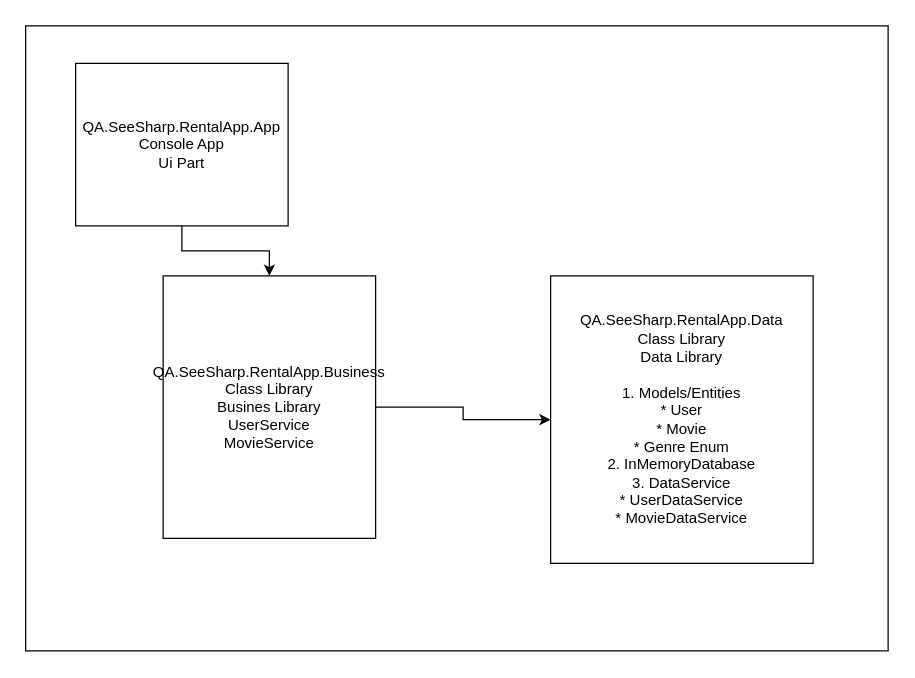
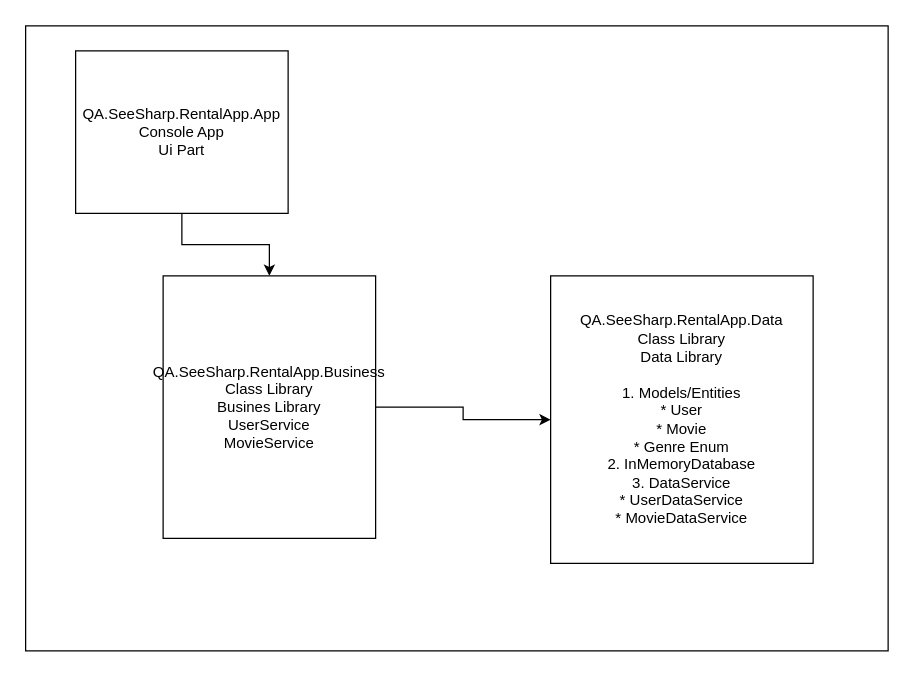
node "QA.SeeSharp.RentalApp.App Console App Ui Part": moved (182, 144) -> (182, 132)
